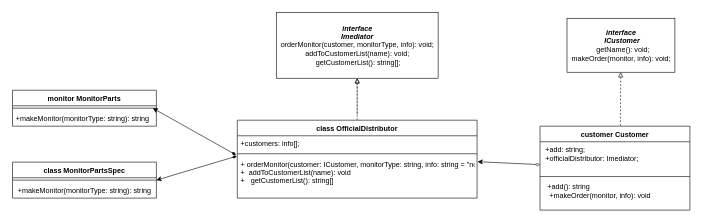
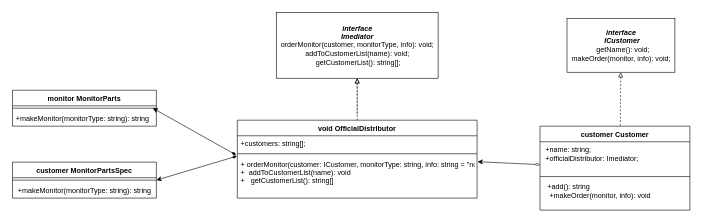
node "class OfficialDistributor": label "class OfficialDistributor" -> "void OfficialDistributor"
node "+customers: info[];": label "+customers: info[];" -> "+customers: string[];"
node "+add: string; +officialDistributor: Imediator;": label "+add: string; +officialDistributor: Imediator;" -> "+name: string; +officialDistributor: Imediator;"
node "class MonitorPartsSpec": label "class MonitorPartsSpec" -> "customer MonitorPartsSpec"
